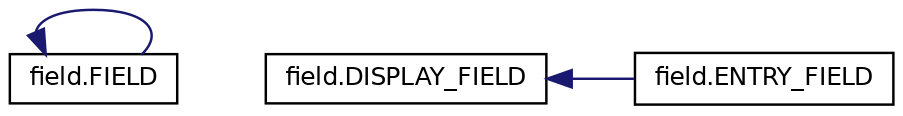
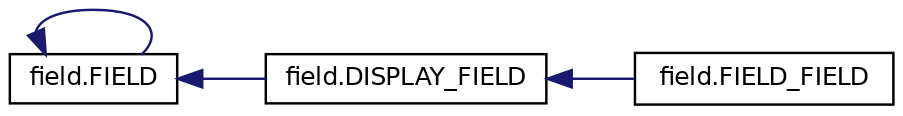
edge "field.DISPLAY_FIELD" -> "field.FIELD": added
node "field.ENTRY_FIELD": label "field.ENTRY_FIELD" -> "field.FIELD_FIELD"
